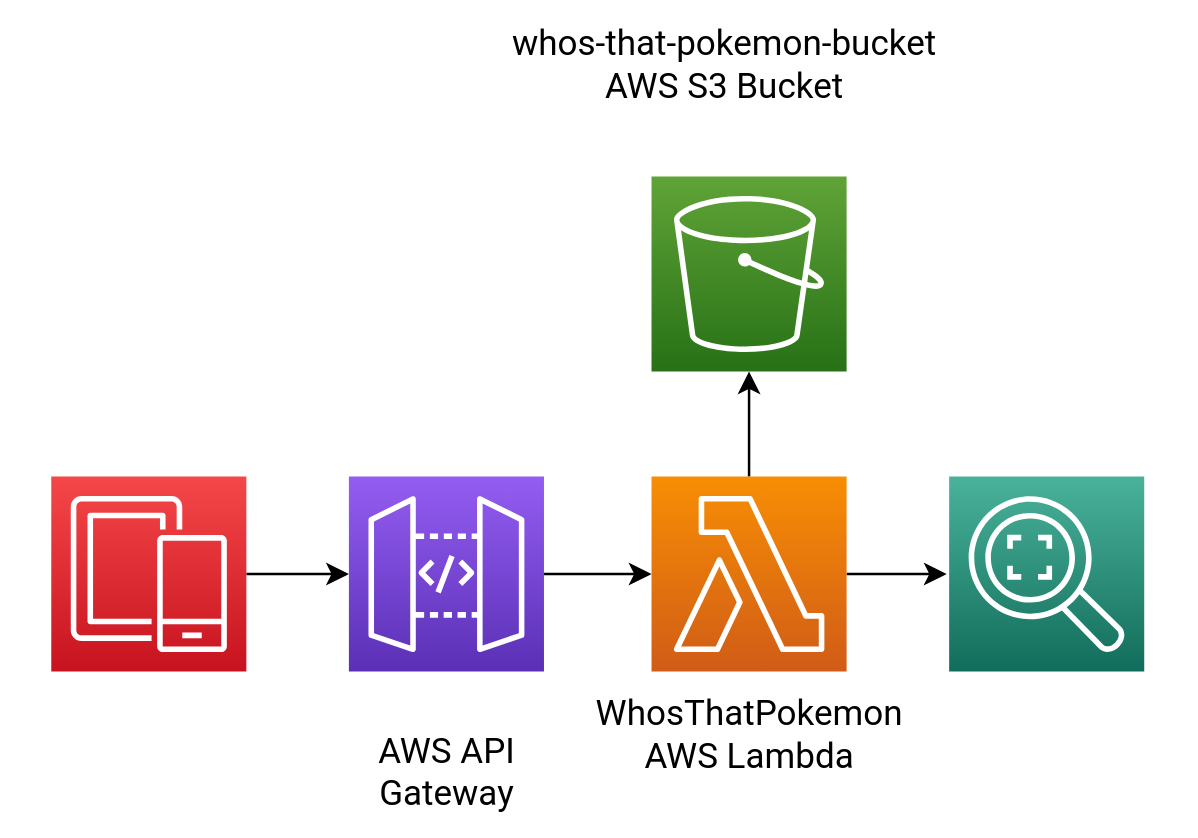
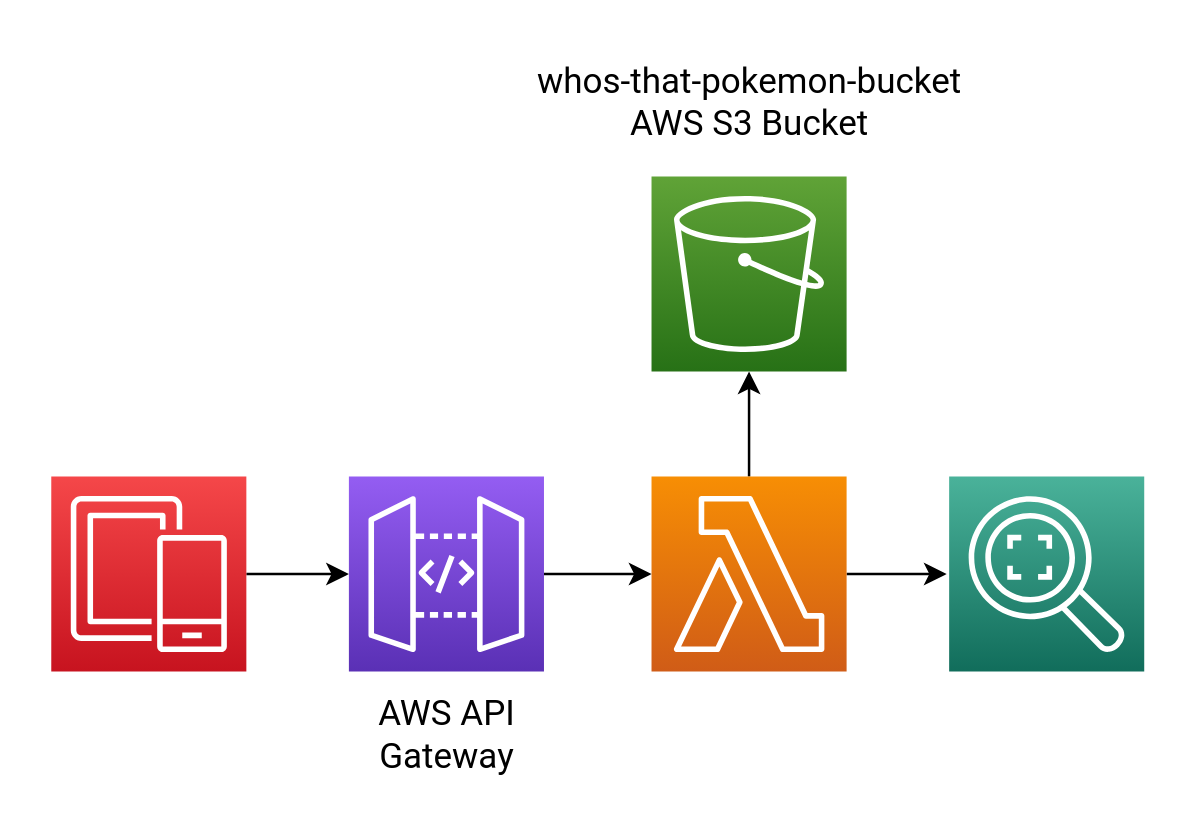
node "whos-that-pokemon-bucket AWS S3 Bucket": moved (724, 64) -> (749, 101)
node "WhosThatPokemon AWS Lambda": removed
node "AWS API Gateway": moved (446, 771) -> (446, 734)
